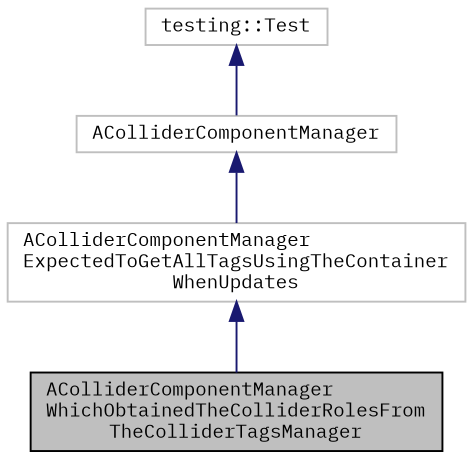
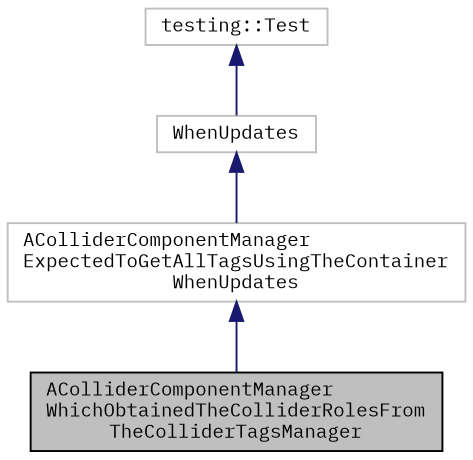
node "AColliderComponentManager": label "AColliderComponentManager" -> "WhenUpdates"
